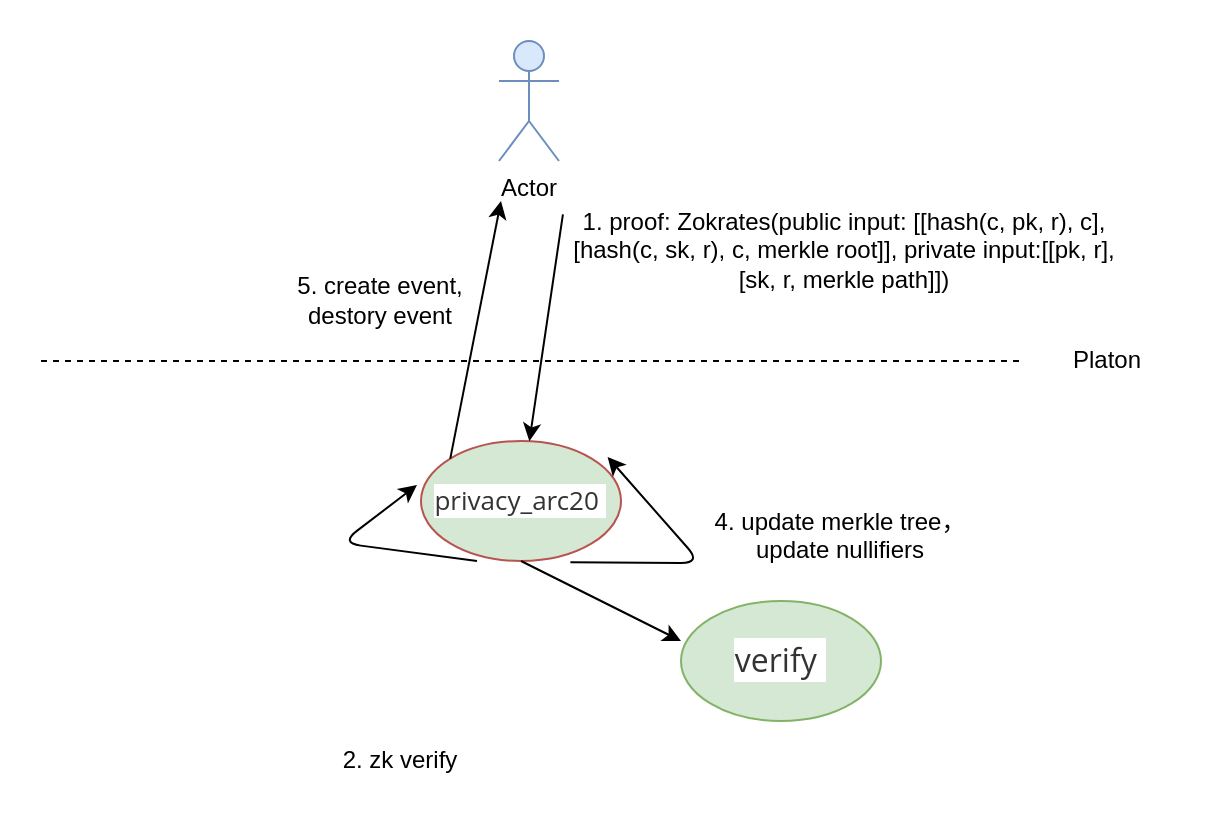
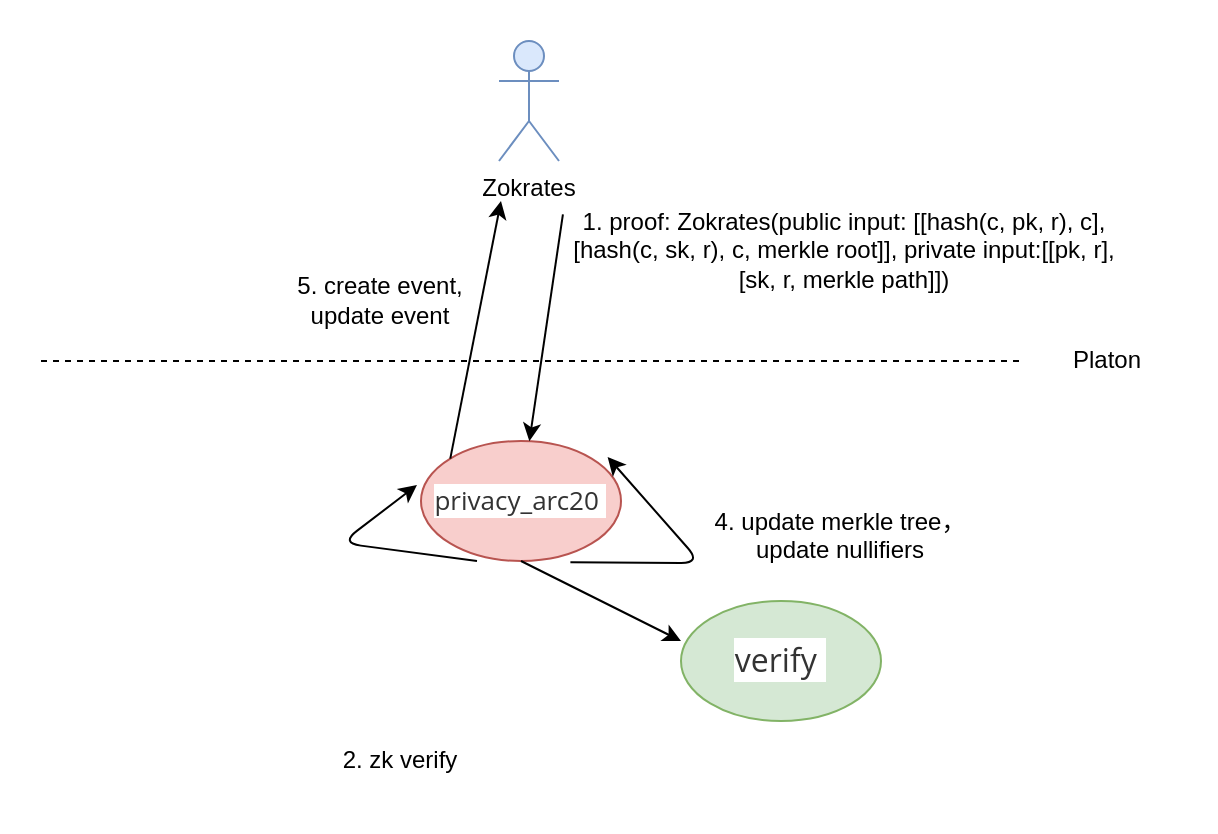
node "Actor": label "Actor" -> "Zokrates"
node "5. create event, destory event": label "5. create event, destory event" -> "5. create event, update event"
node "privacy_arc20": fillcolor #d5e8d4 -> #f8cecc
